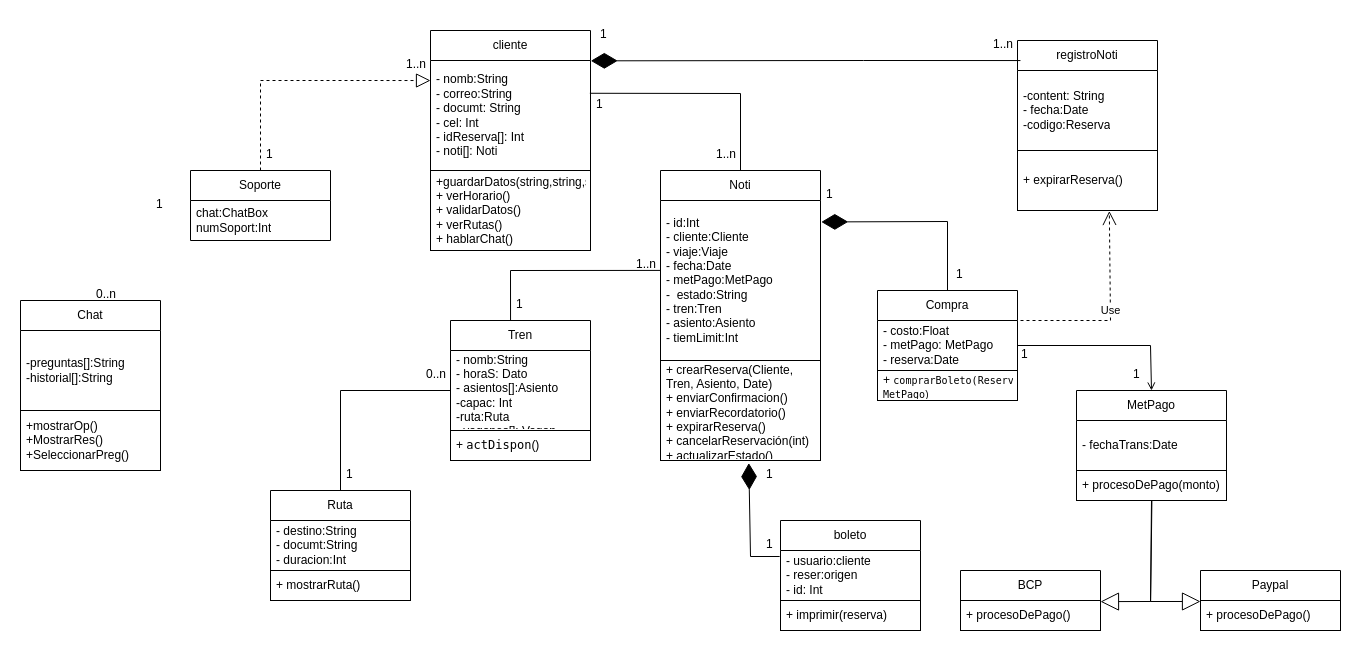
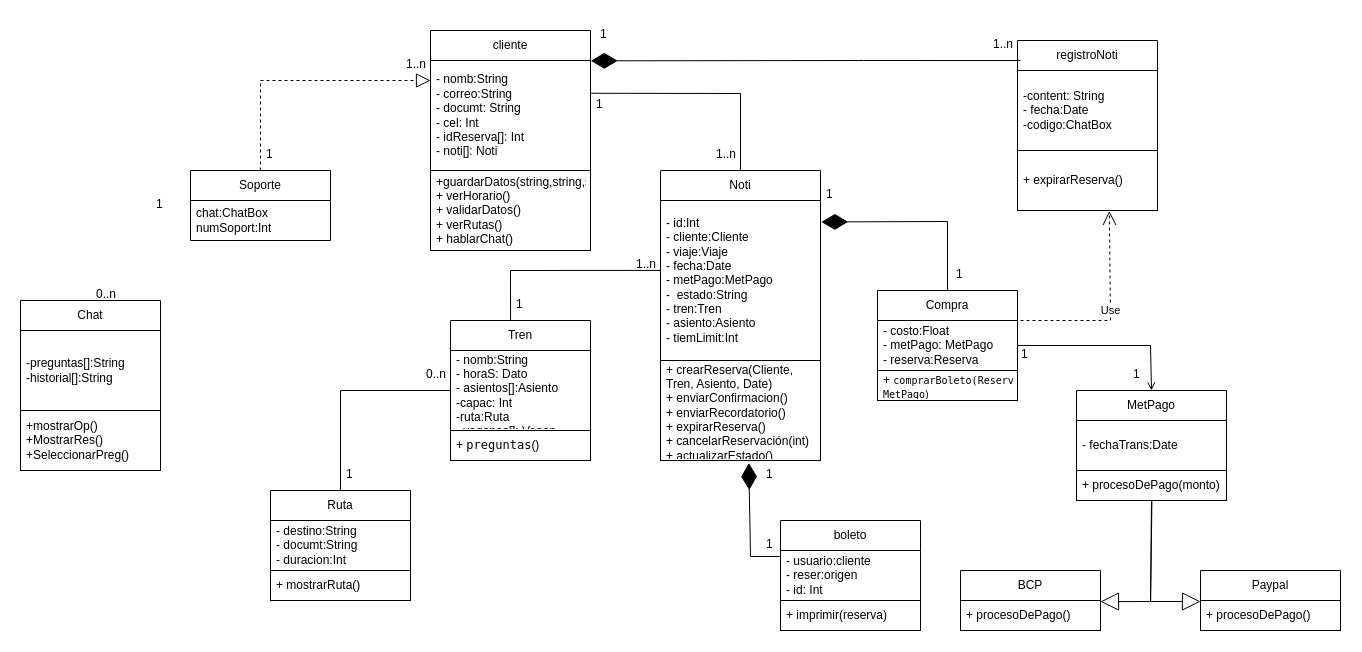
node "-content: String - fecha:Date -codigo:Reserva": label "-content: String - fecha:Date -codigo:Reserva" -> "-content: String - fecha:Date -codigo:ChatBox"
node "- costo:Float - metPago: MetPago - reserva:Date": label "- costo:Float - metPago: MetPago - reserva:Date" -> "- costo:Float - metPago: MetPago - reserva:Reserva"
node "+ actDispon()": label "+ actDispon()" -> "+ preguntas()"
